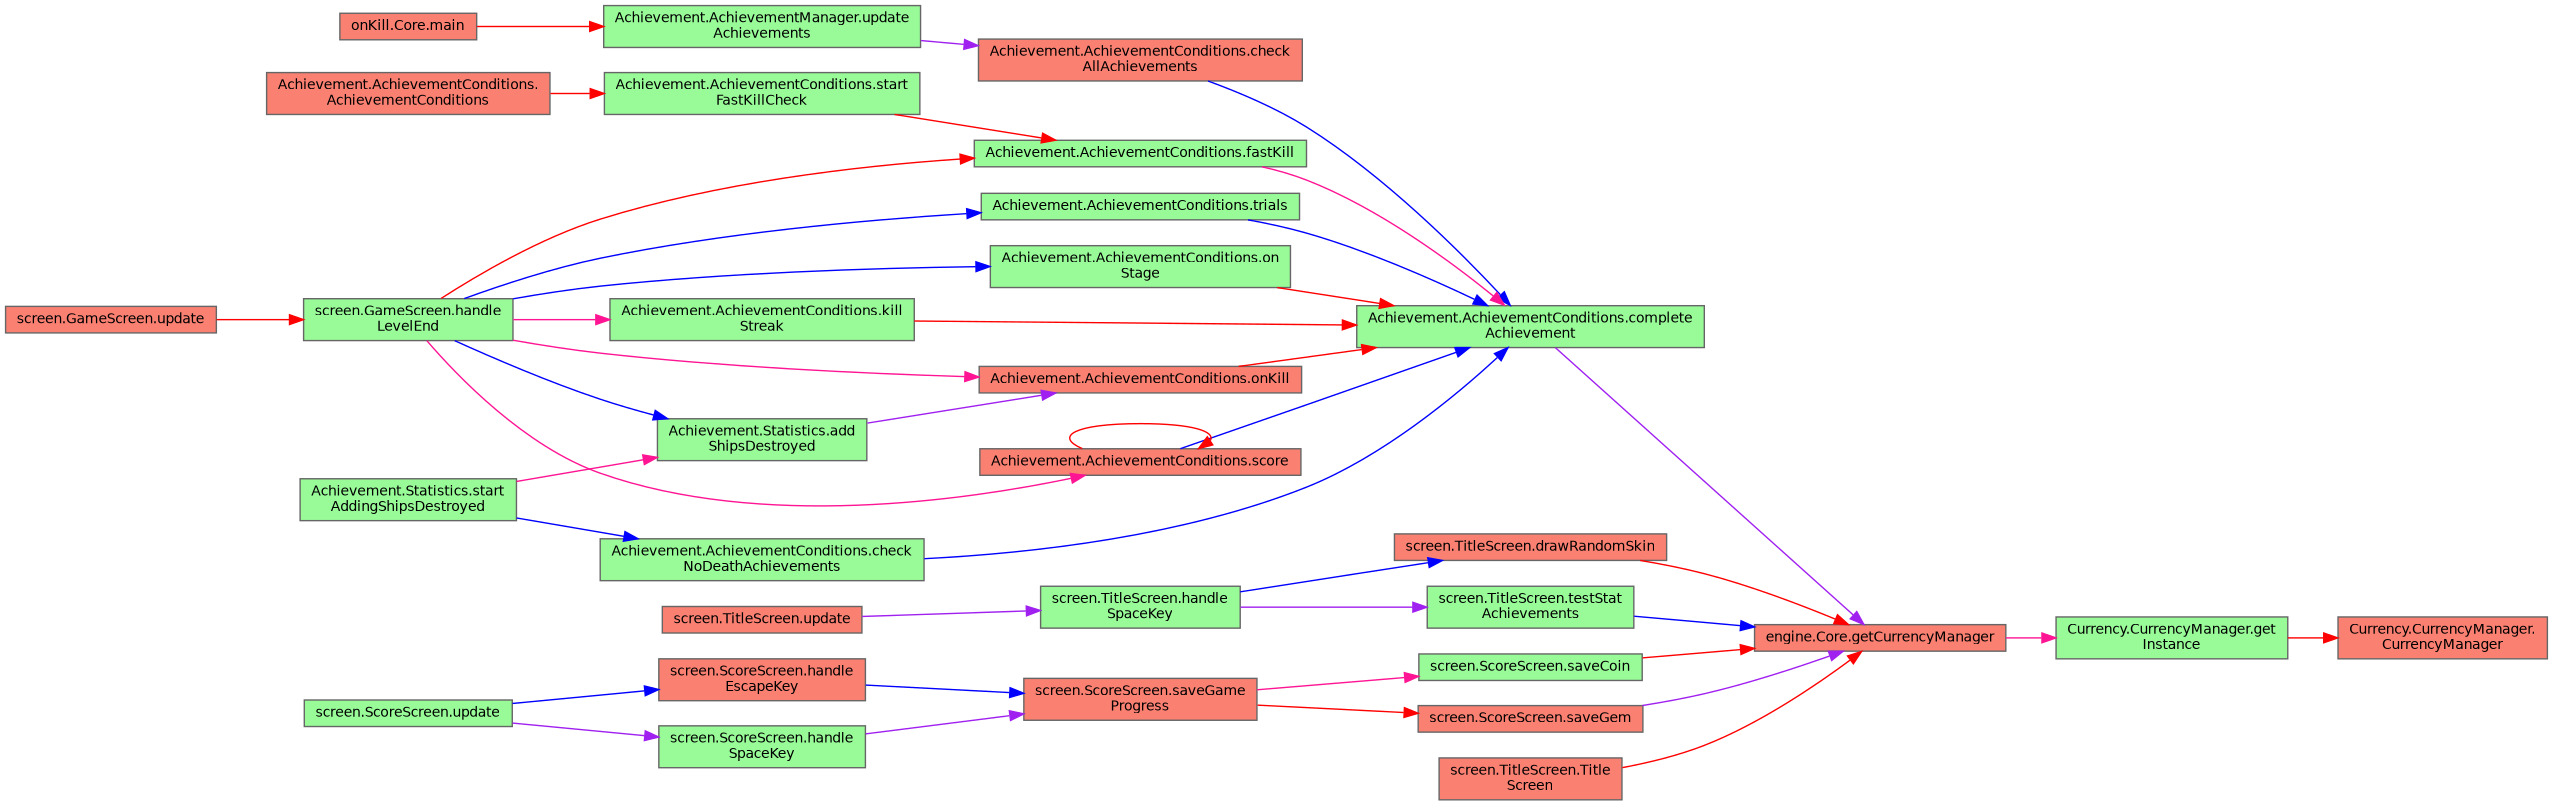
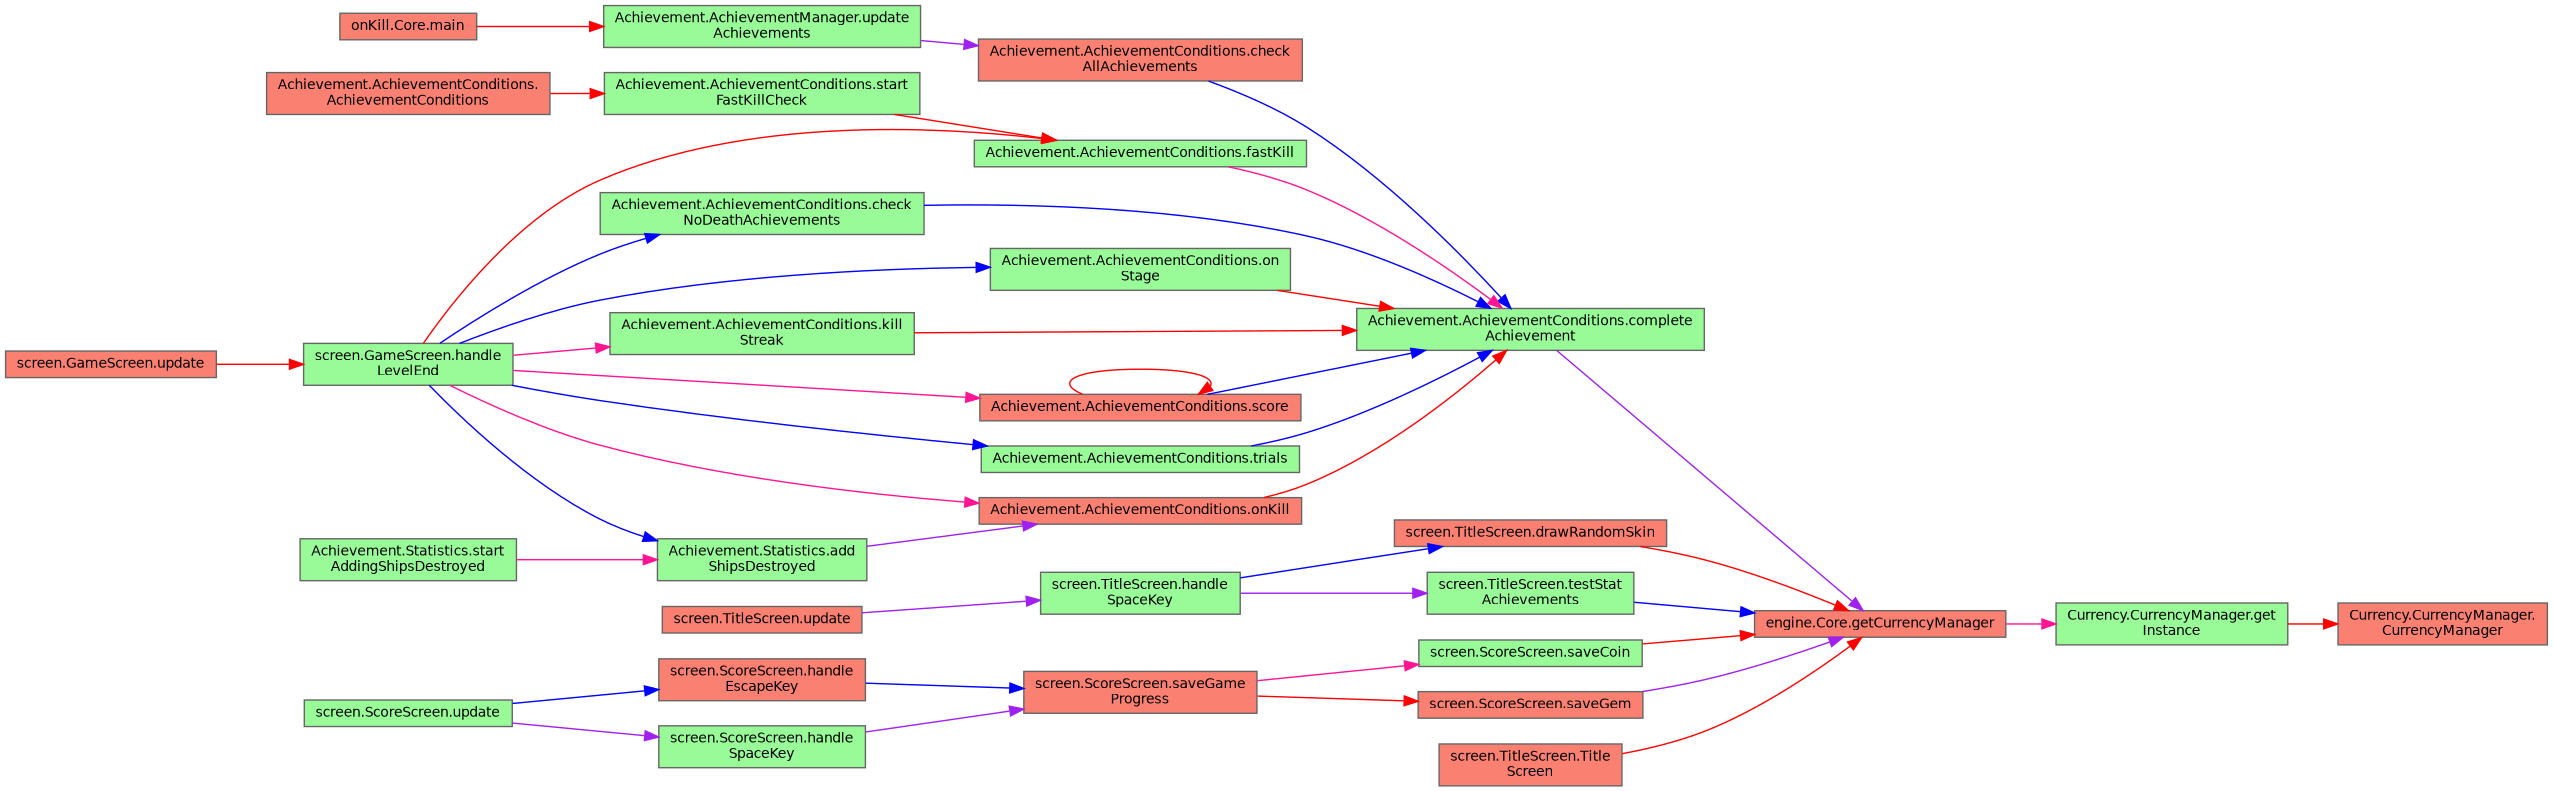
edge "Achievement.Statistics.start AddingShipsDestroyed" -> "Achievement.AchievementConditions.check NoDeathAchievements": now "screen.GameScreen.handle LevelEnd" -> "Achievement.AchievementConditions.check NoDeathAchievements"
